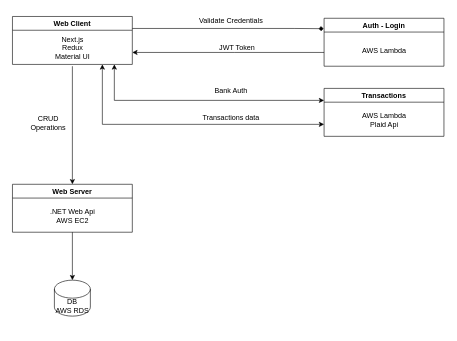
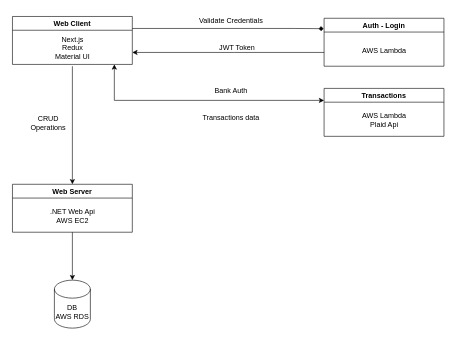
edge "Web Client" -- "Transactions": removed
node "DB AWS RDS": size 36x36 -> 36x48
